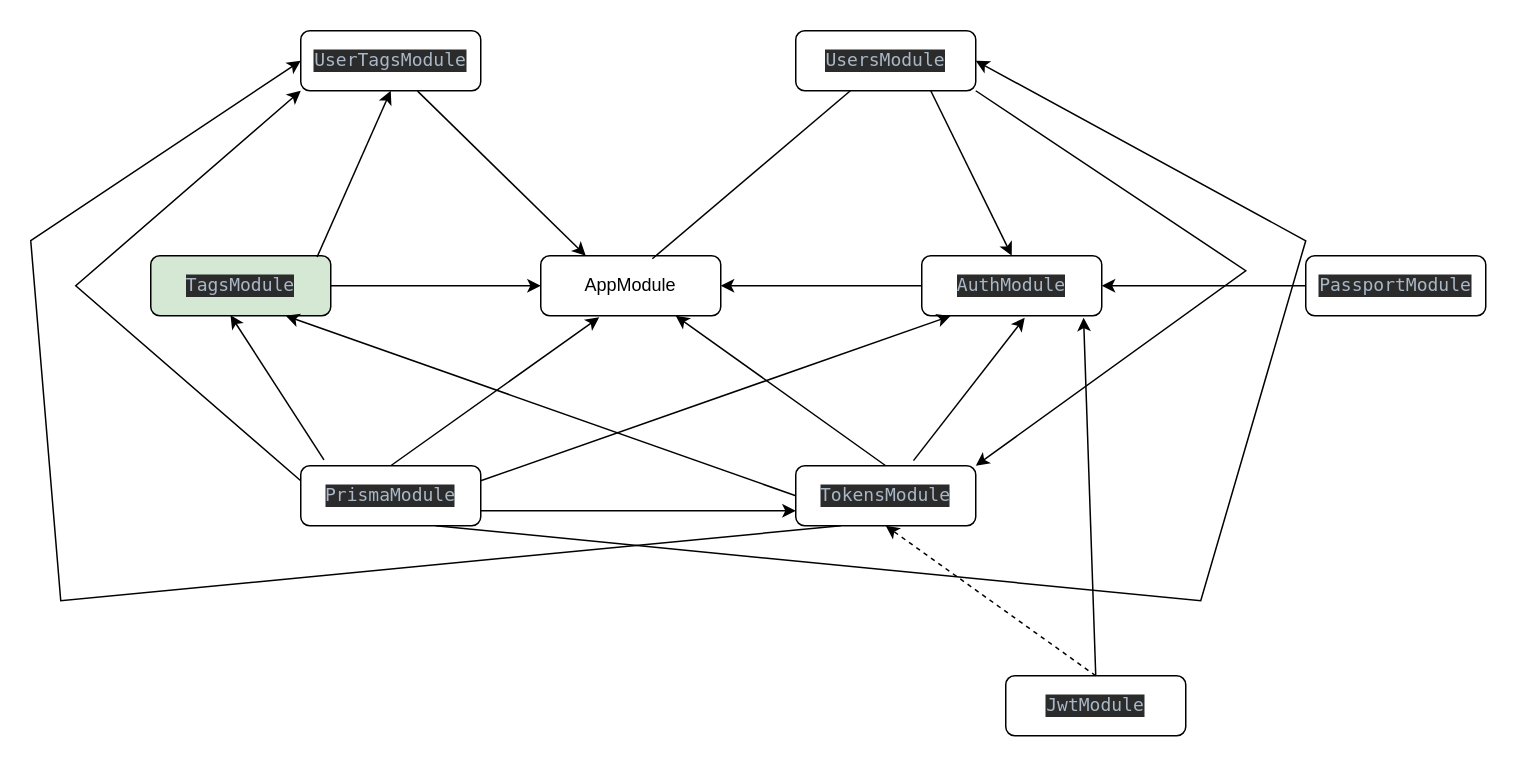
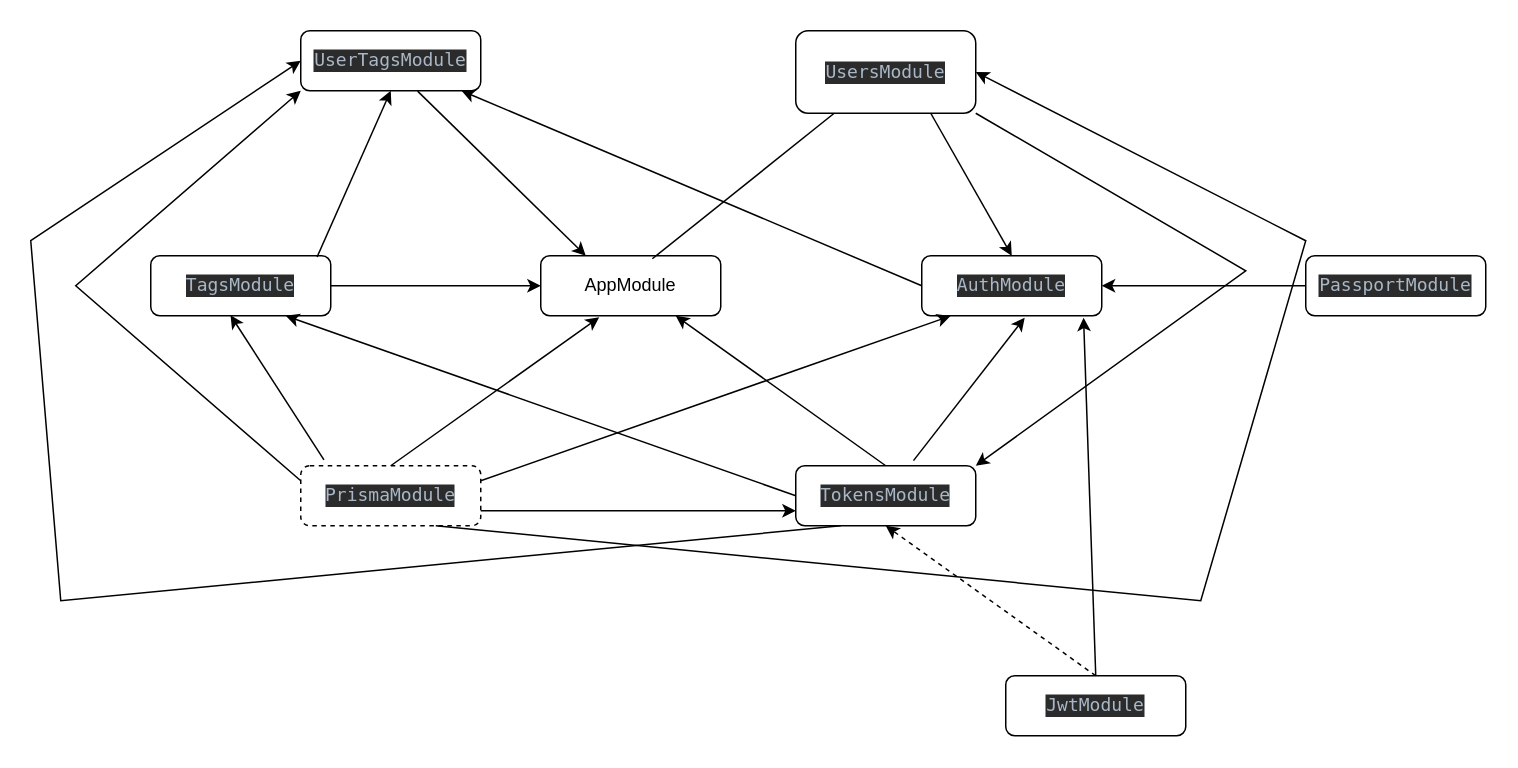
node "UsersModule": size 180x60 -> 180x83
node "TagsModule": fillcolor #d5e8d4 -> #ffffff
edge "AuthModule" -> "AppModule": now "AuthModule" -> "UserTagsModule"
node "PrismaModule": style solid -> dashed
